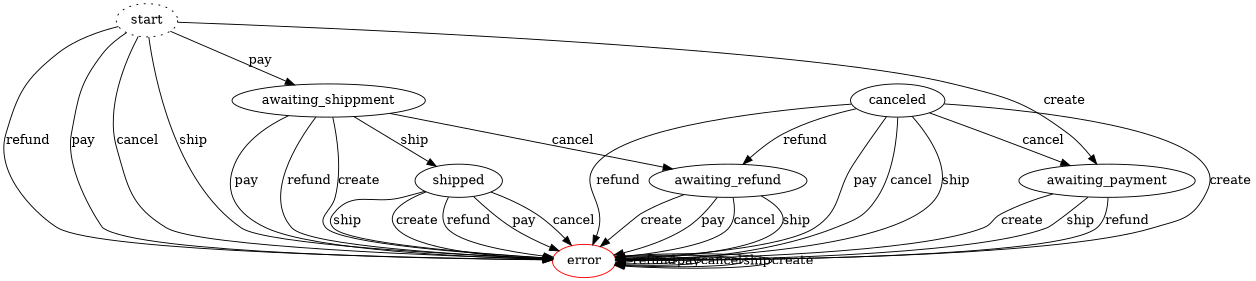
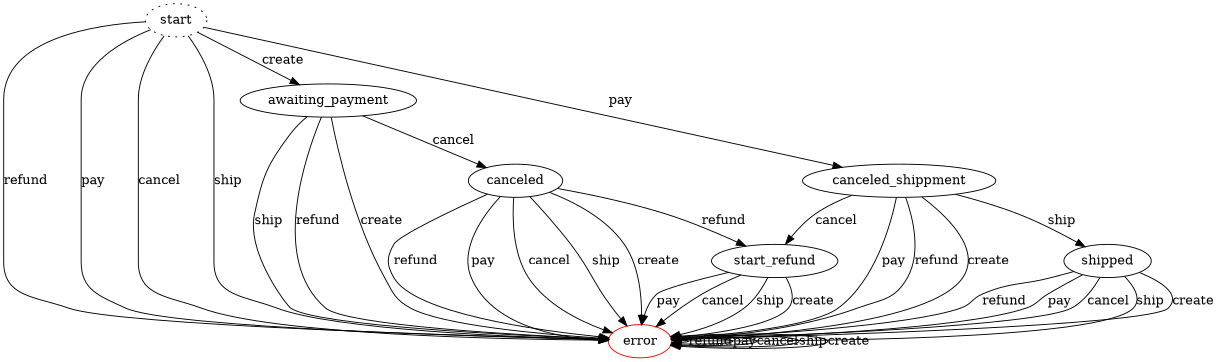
node "awaiting_shippment": label "awaiting_shippment" -> "canceled_shippment"
edge "canceled" -> "awaiting_payment": reversed
node "awaiting_refund": label "awaiting_refund" -> "start_refund"
